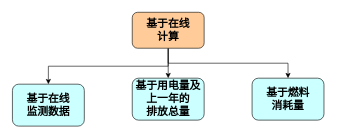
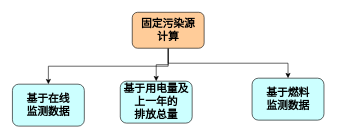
node "基于在线 计算": label "基于在线 计算" -> "固定污染源 计算"
node "基于用电量及上一年的 排放总量": moved (168, 99) -> (156, 102)
node "基于燃料 消耗量": label "基于燃料 消耗量" -> "基于燃料 监测数据"
